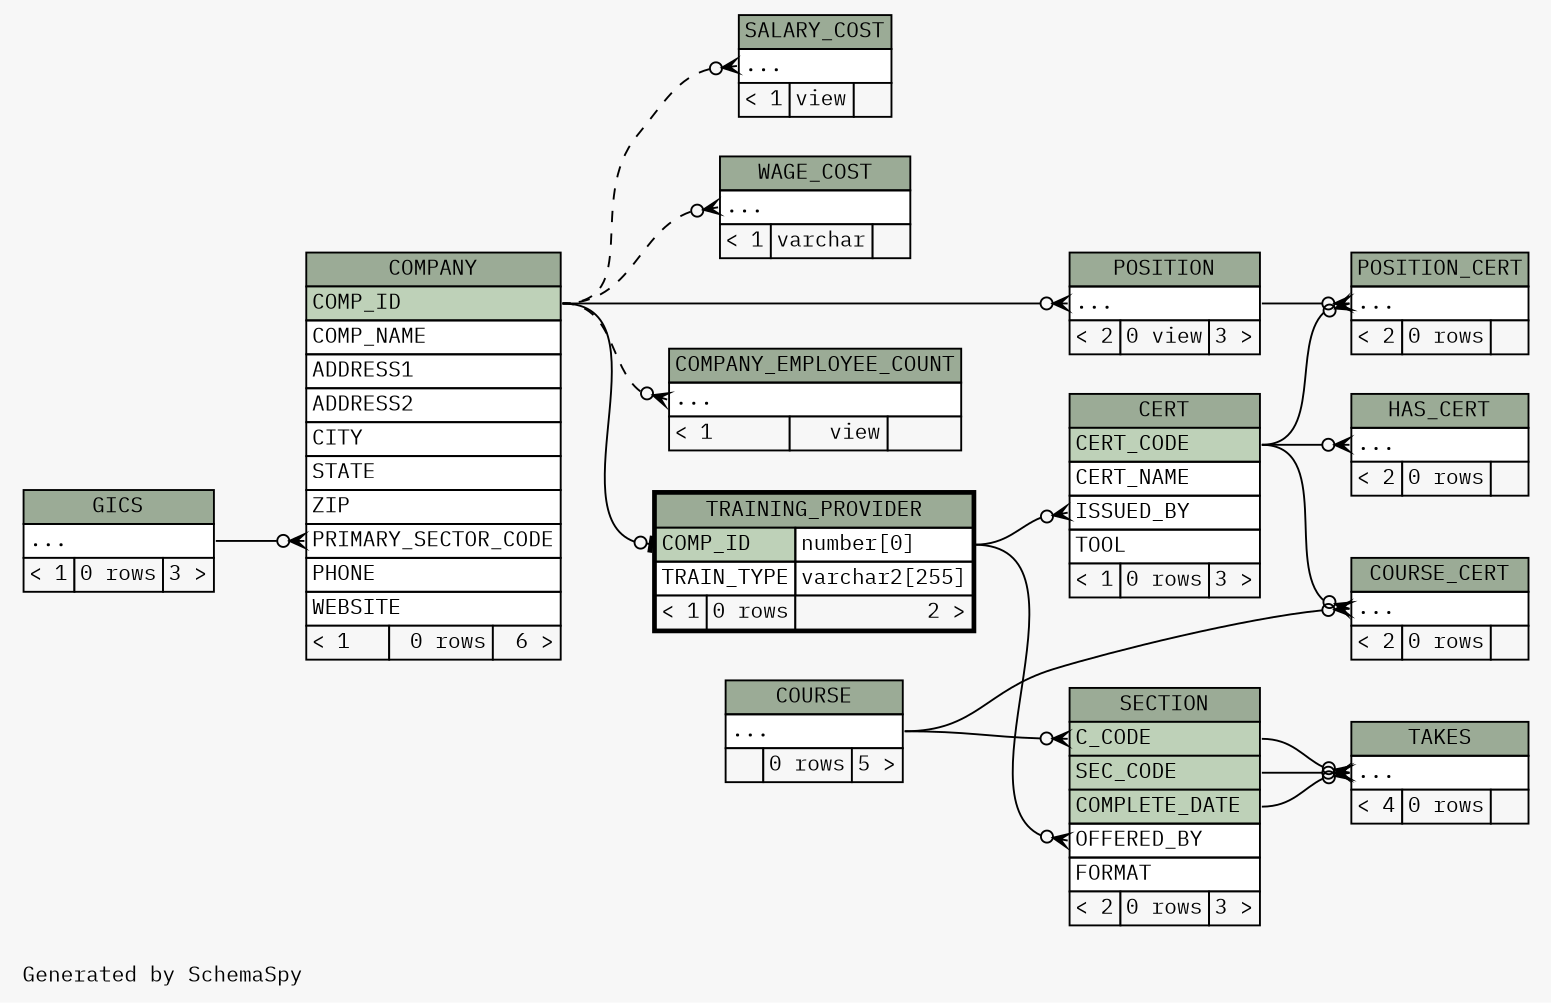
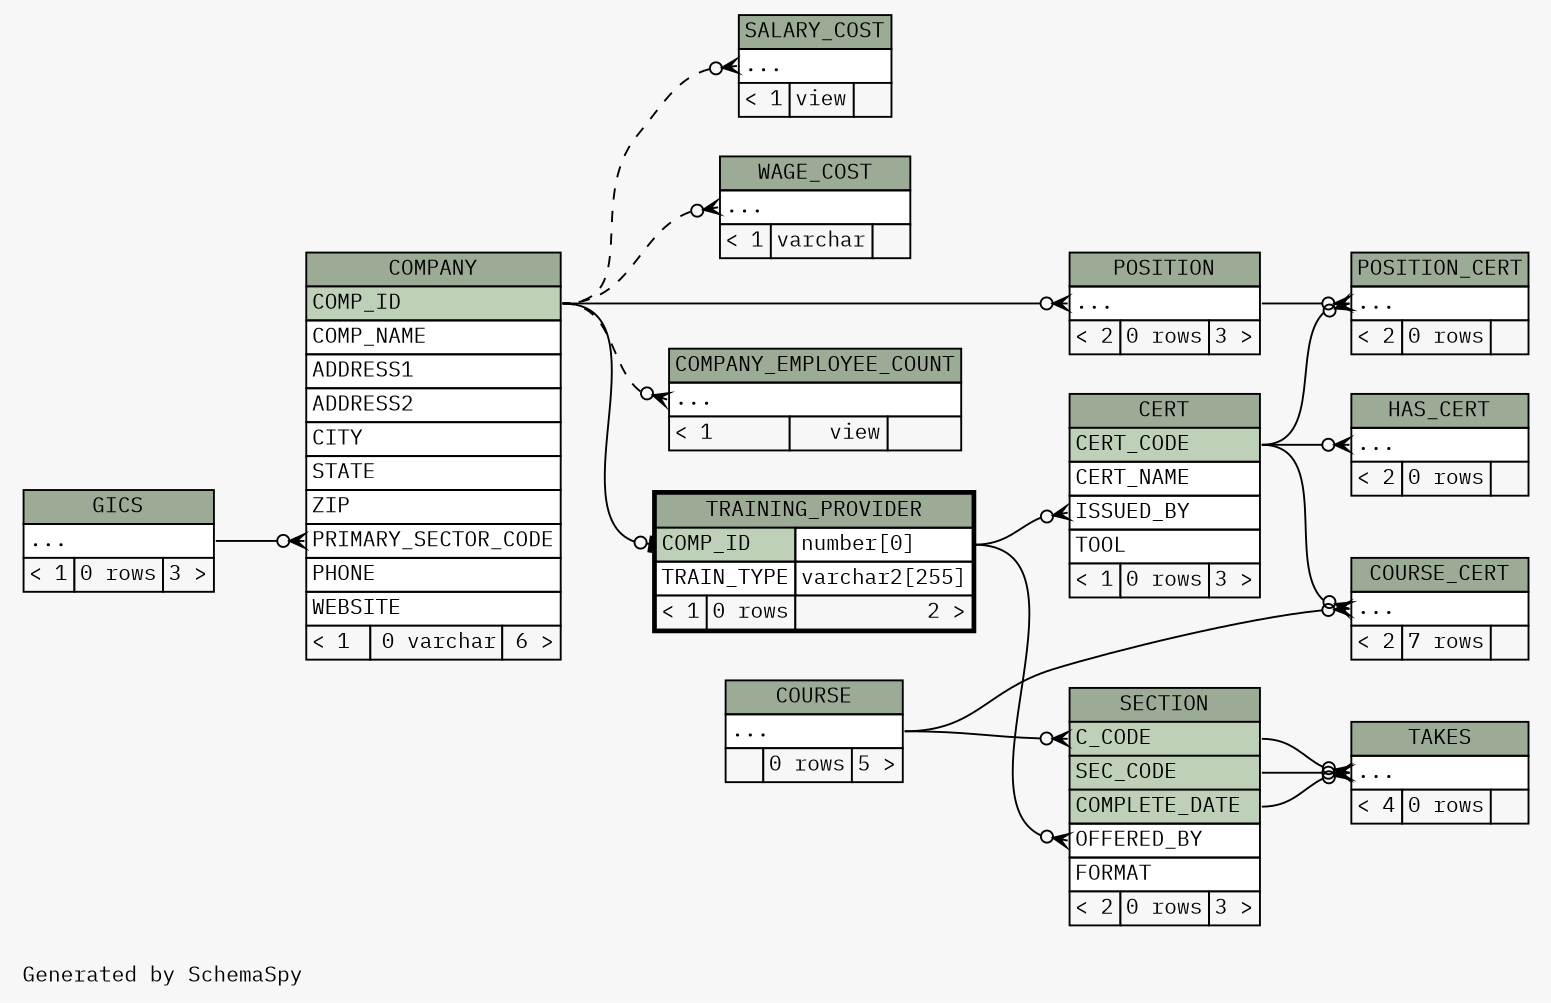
node "POSITION": text "0 view" -> "0 rows"
node "COMPANY": text "0 rows" -> "0 varchar"
node "COURSE_CERT": text "0 rows" -> "7 rows"
